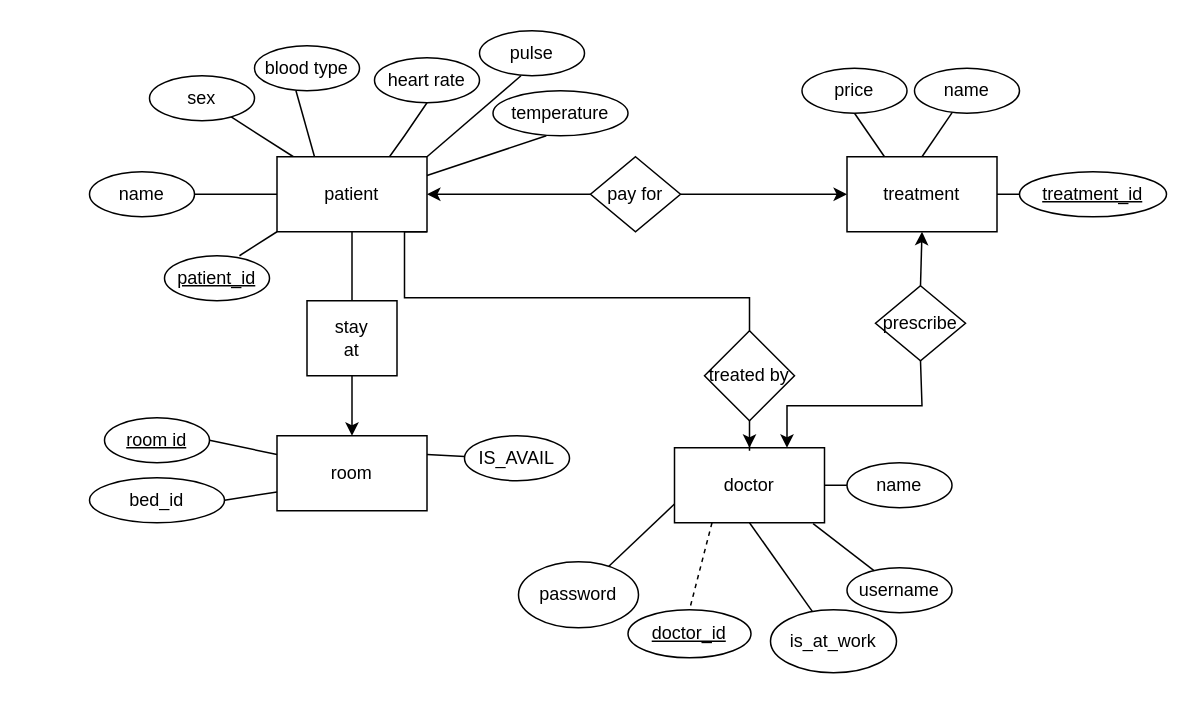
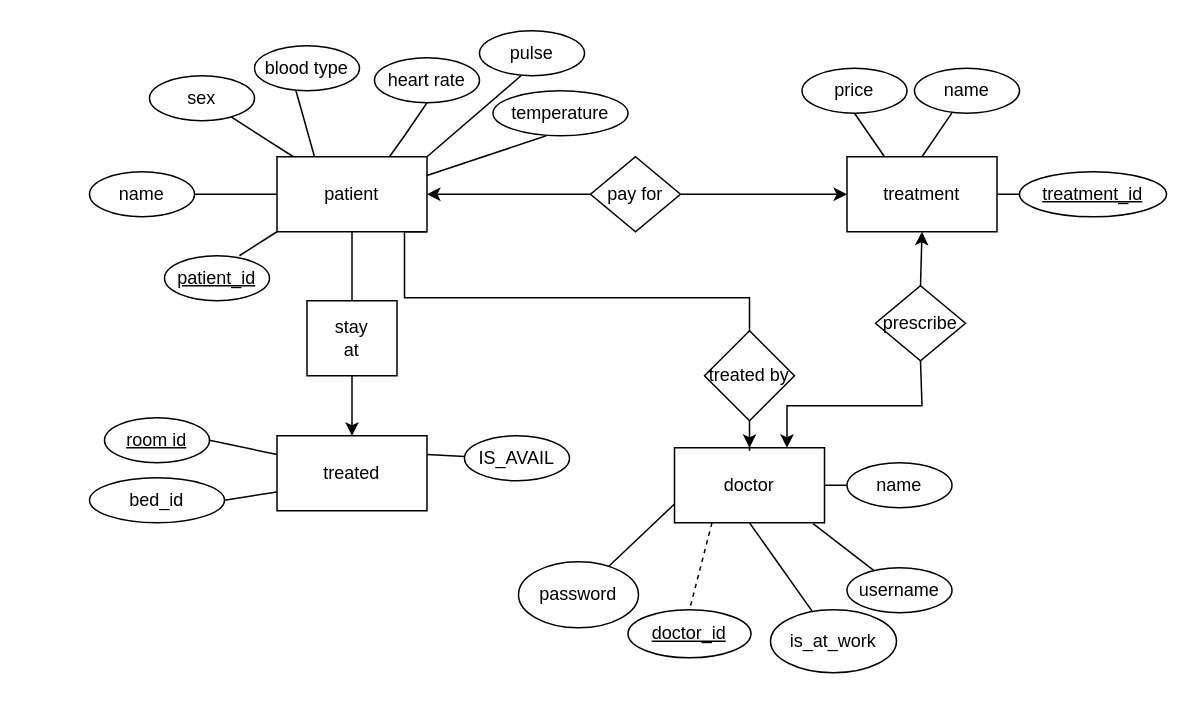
node "room": label "room" -> "treated"
